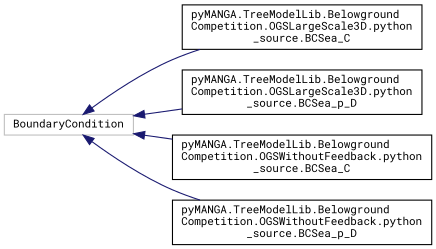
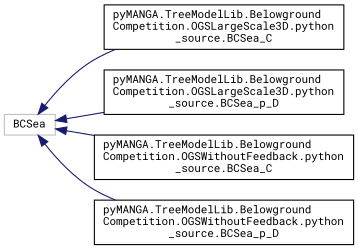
node "BoundaryCondition": label "BoundaryCondition" -> "BCSea"
